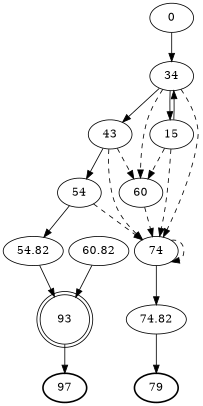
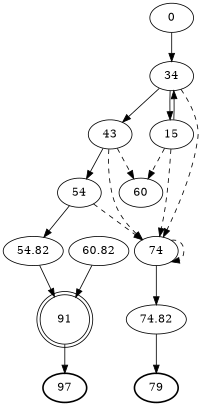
edge "34" -> "60": removed
edge "60" -> "74": removed
node "93": label "93" -> "91"
